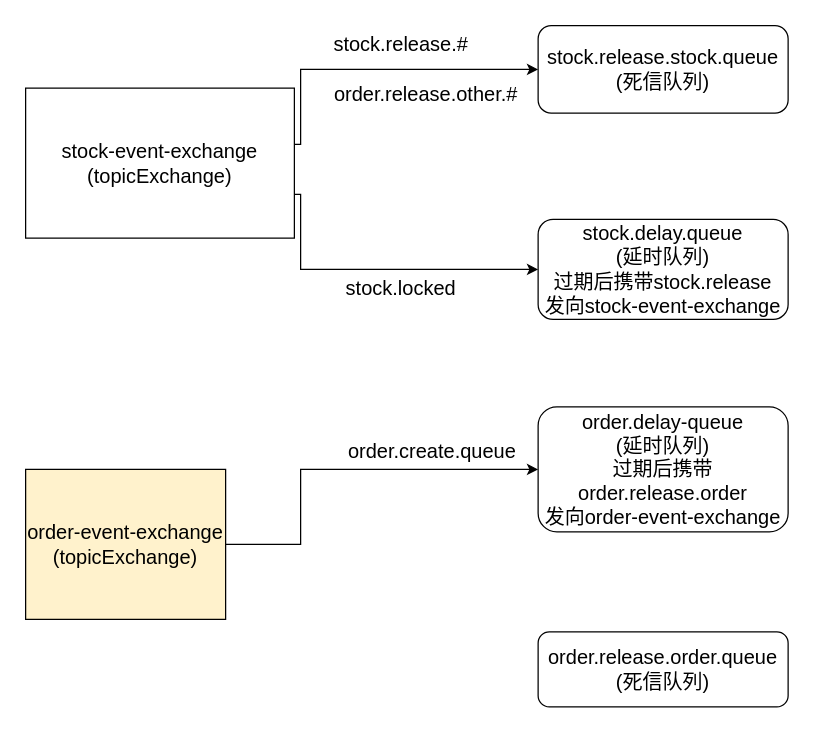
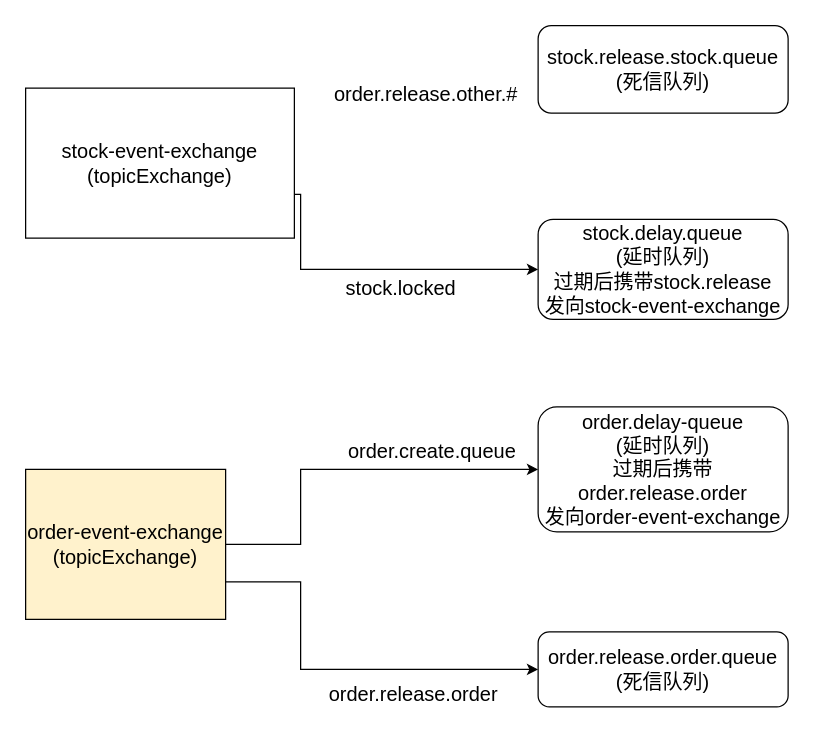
node "stock.release.#": removed
edge "stock-event-exchange (topicExchange)" -> "stock.release.stock.queue (死信队列)": removed
edge "order-event-exchange (topicExchange)" -> "order.release.order.queue (死信队列)": added
node "order.release.order": added
